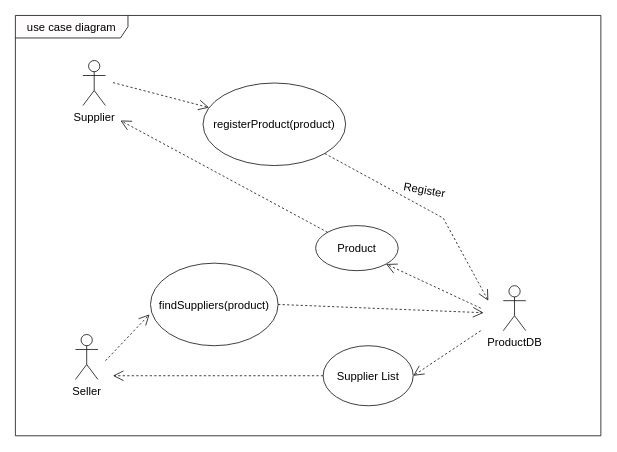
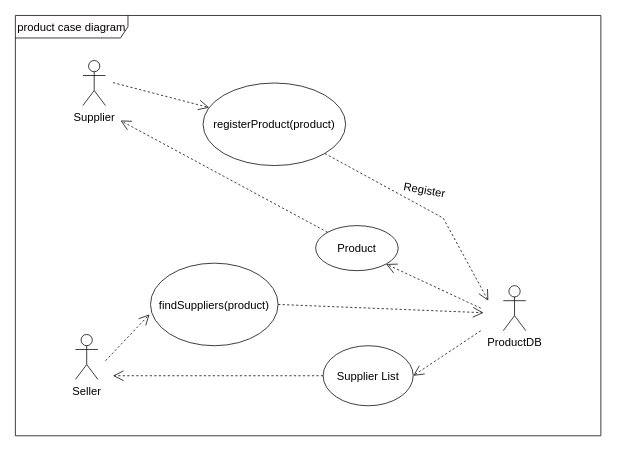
node "use case diagram": label "use case diagram" -> "product case diagram"
